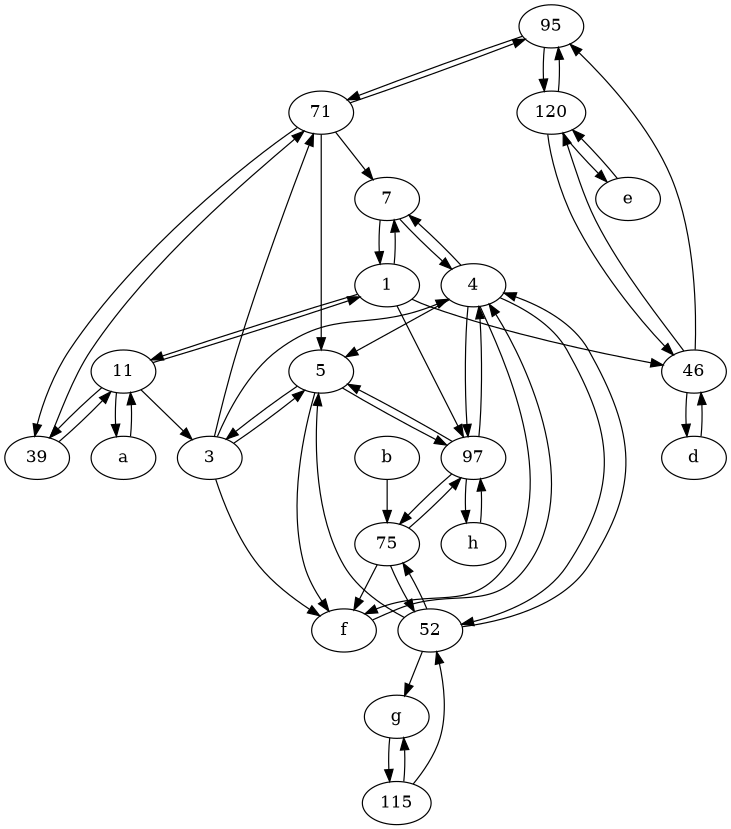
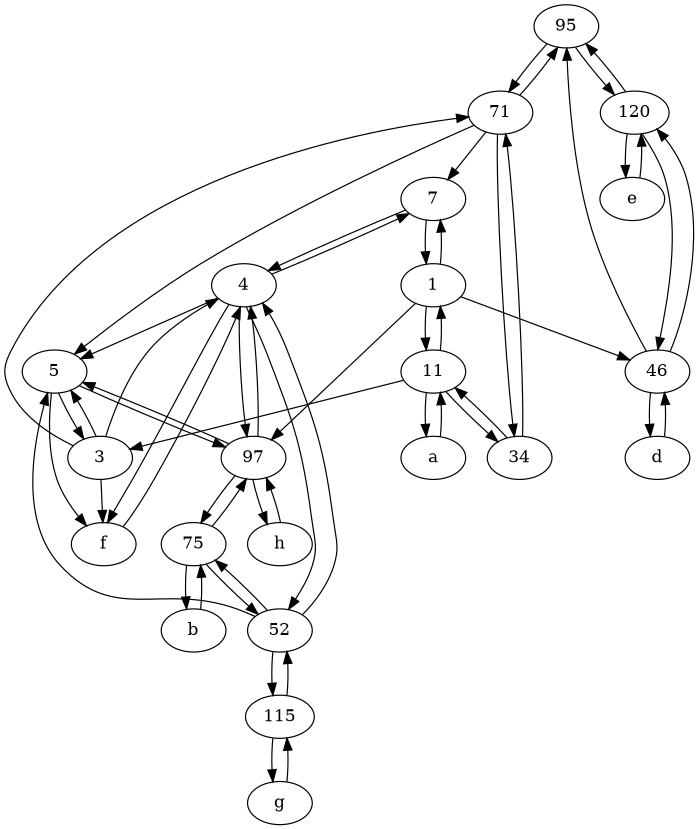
node "39": label "39" -> "34"
edge "75" -> "f": now "75" -> "b"
edge "52" -> "g": now "52" -> "115"
